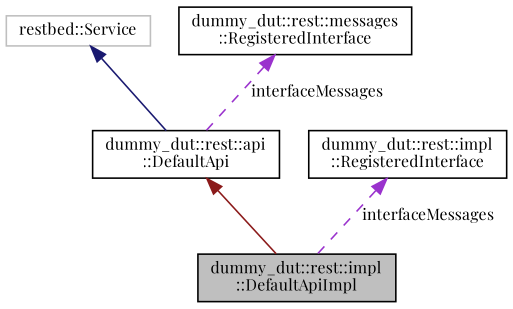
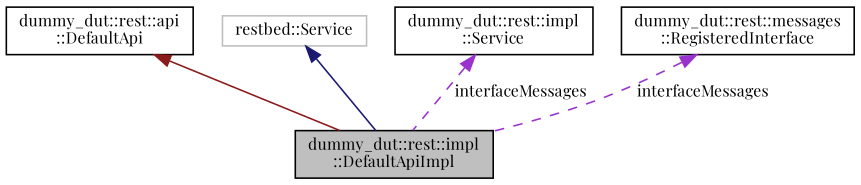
edge "dummy_dut::rest::api ::DefaultApi" -> "restbed::Service": now "dummy_dut::rest::impl ::DefaultApiImpl" -> "restbed::Service"
edge "dummy_dut::rest::api ::DefaultApi" -> "dummy_dut::rest::messages ::RegisteredInterface": now "dummy_dut::rest::impl ::DefaultApiImpl" -> "dummy_dut::rest::messages ::RegisteredInterface"
node "dummy_dut::rest::impl ::RegisteredInterface": label "dummy_dut::rest::impl ::RegisteredInterface" -> "dummy_dut::rest::impl ::Service"
